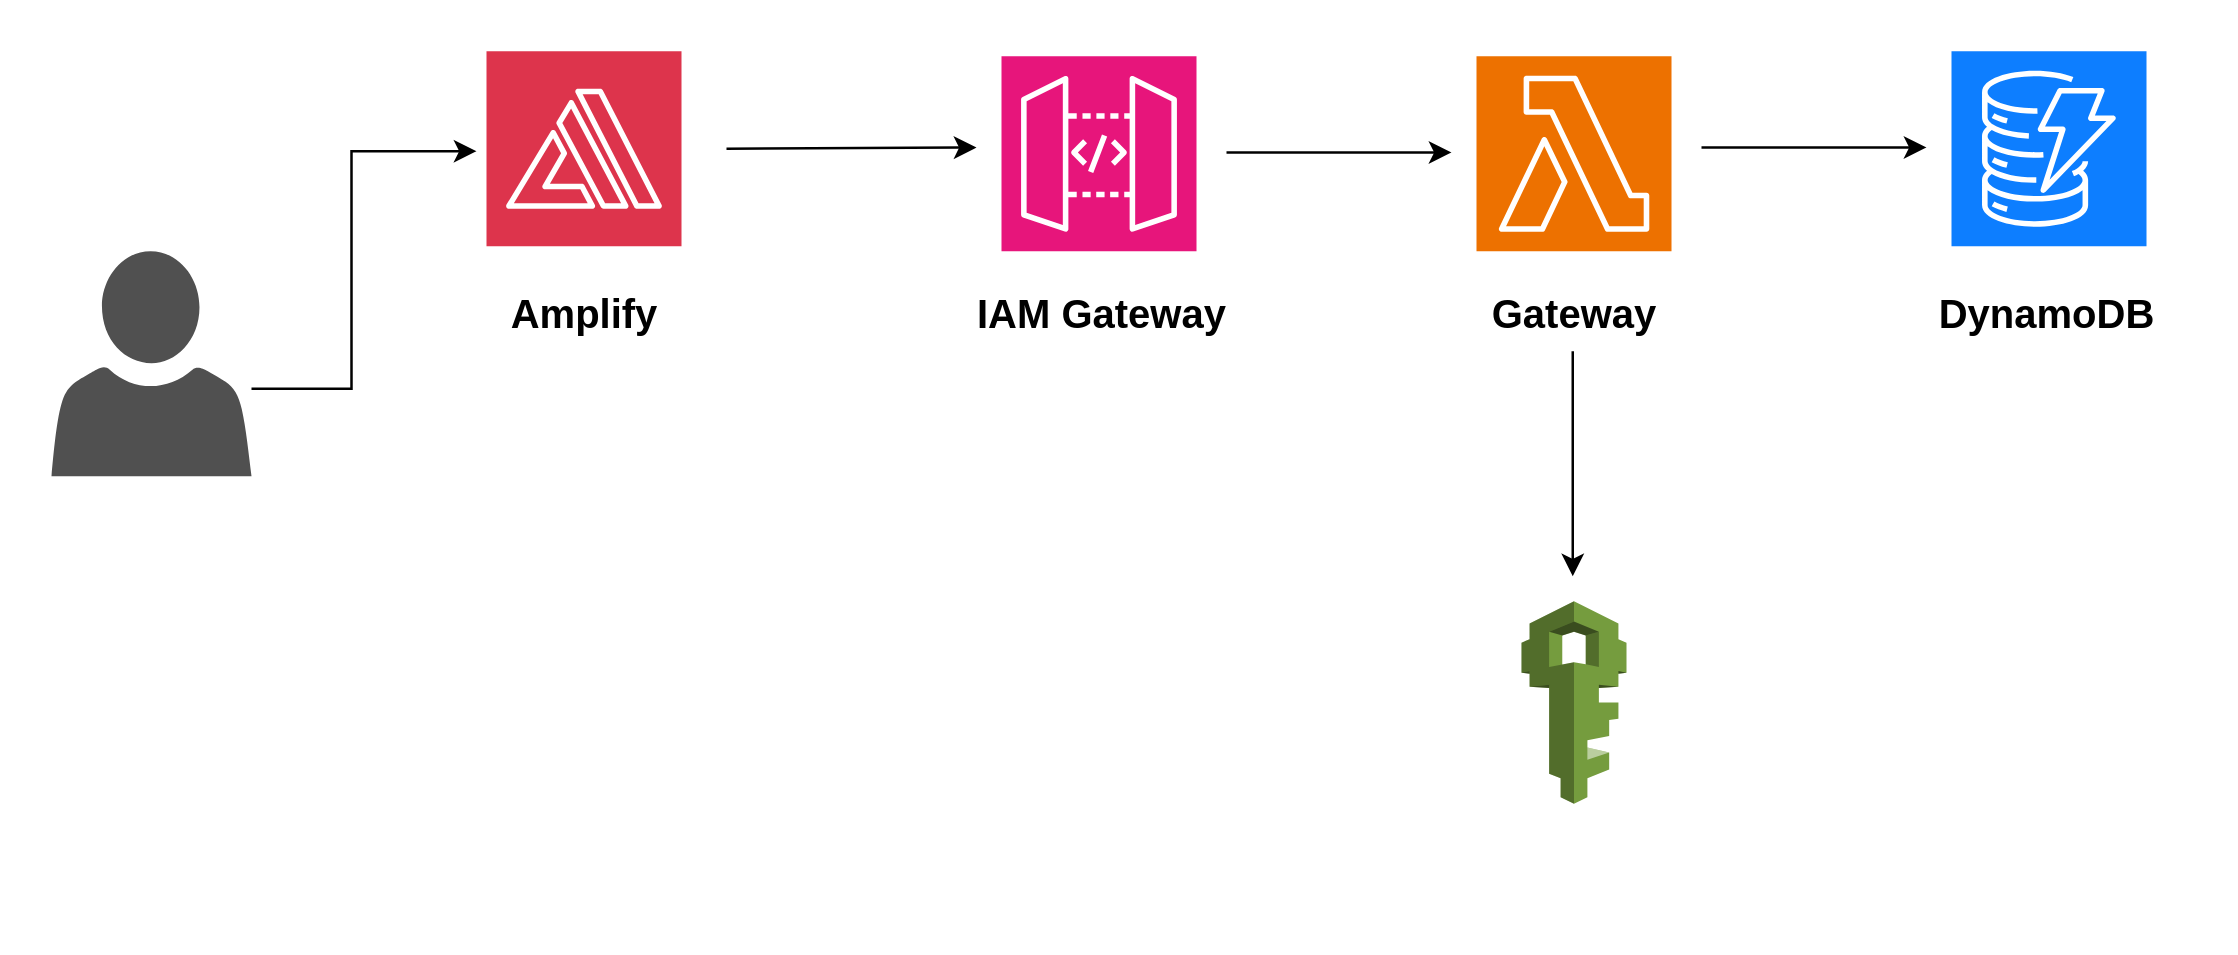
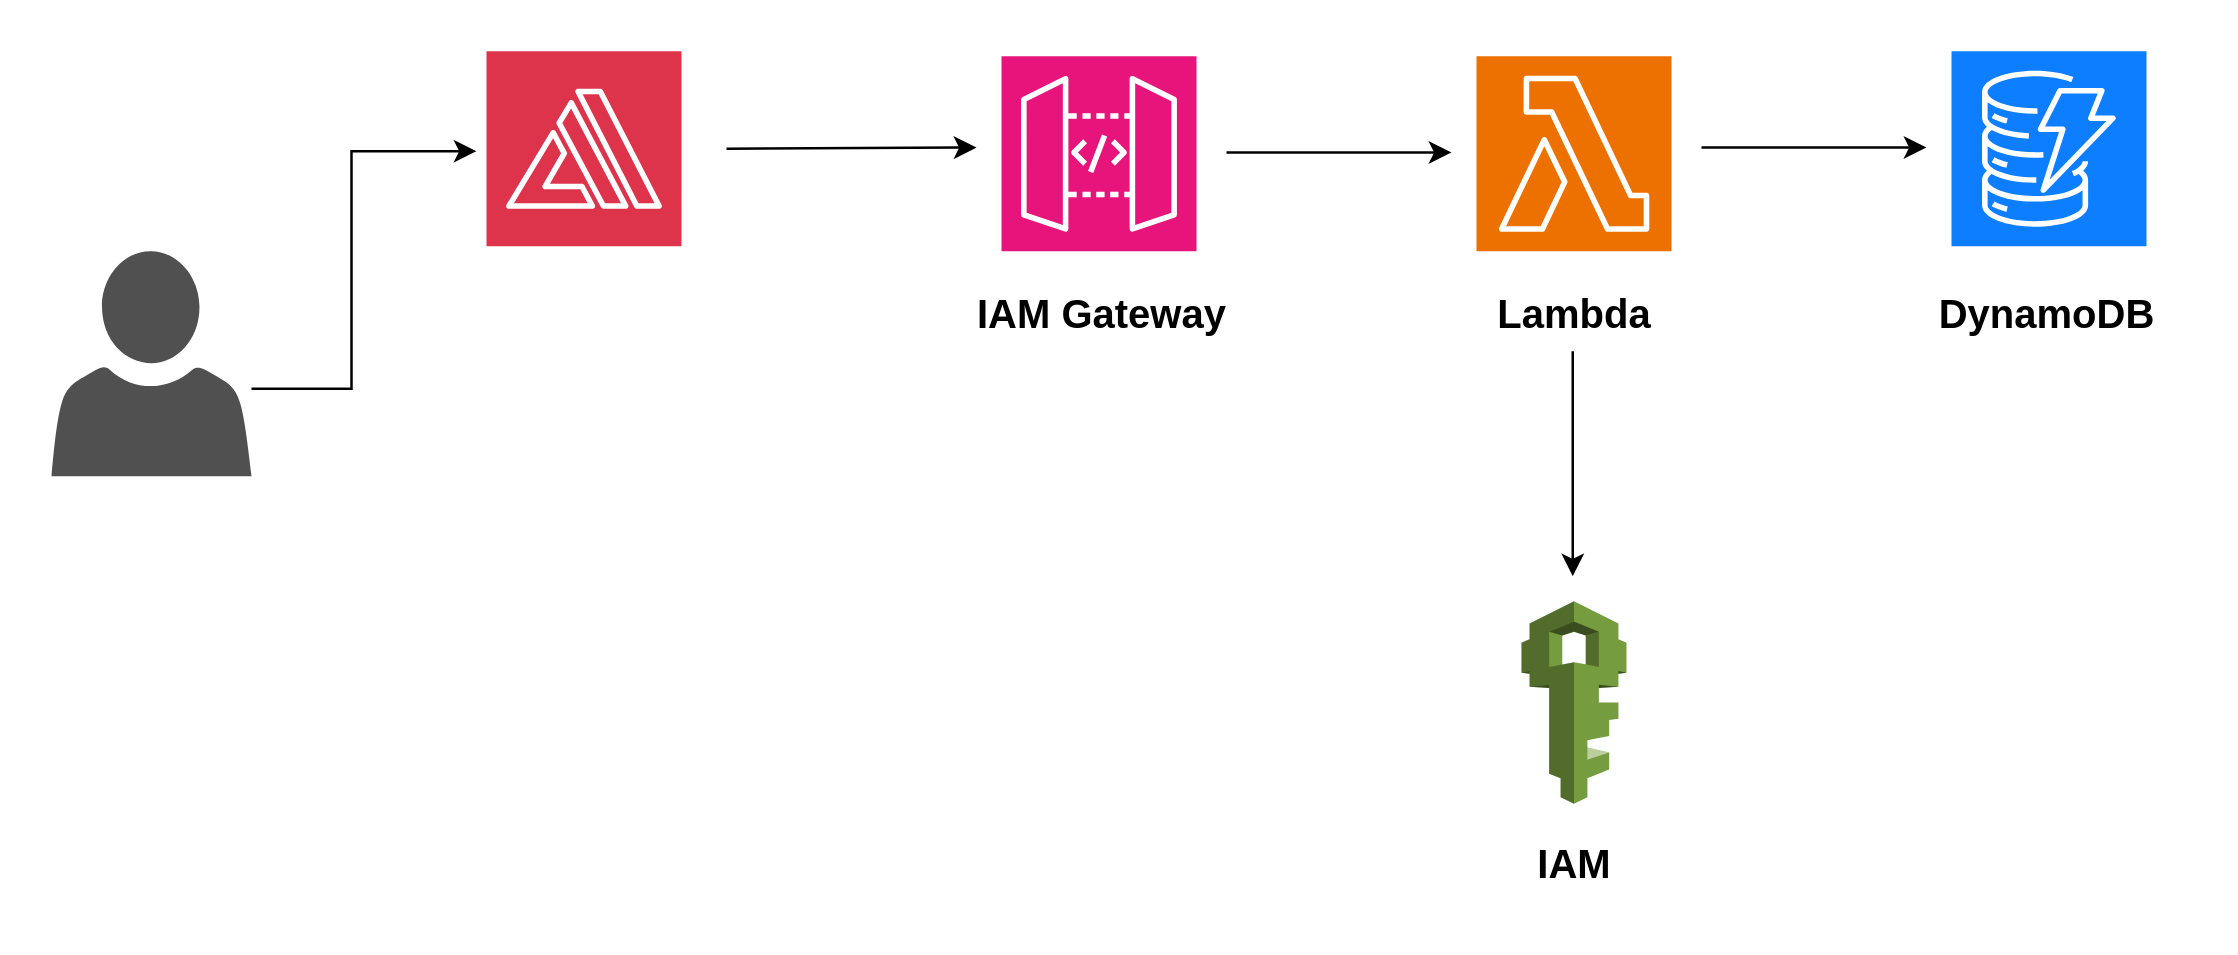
node "Amplify": removed
node "Gateway": label "Gateway" -> "Lambda"
node "IAM": added
